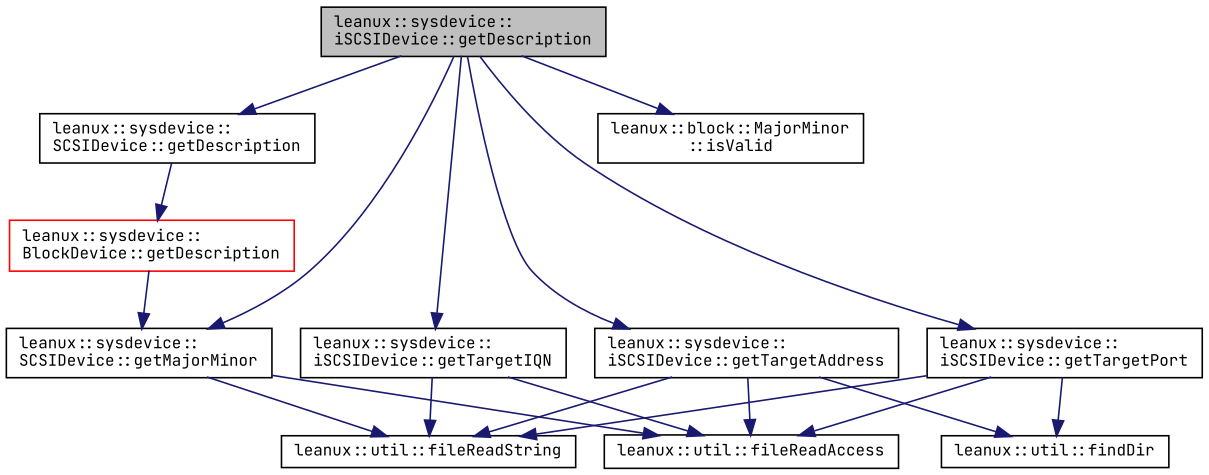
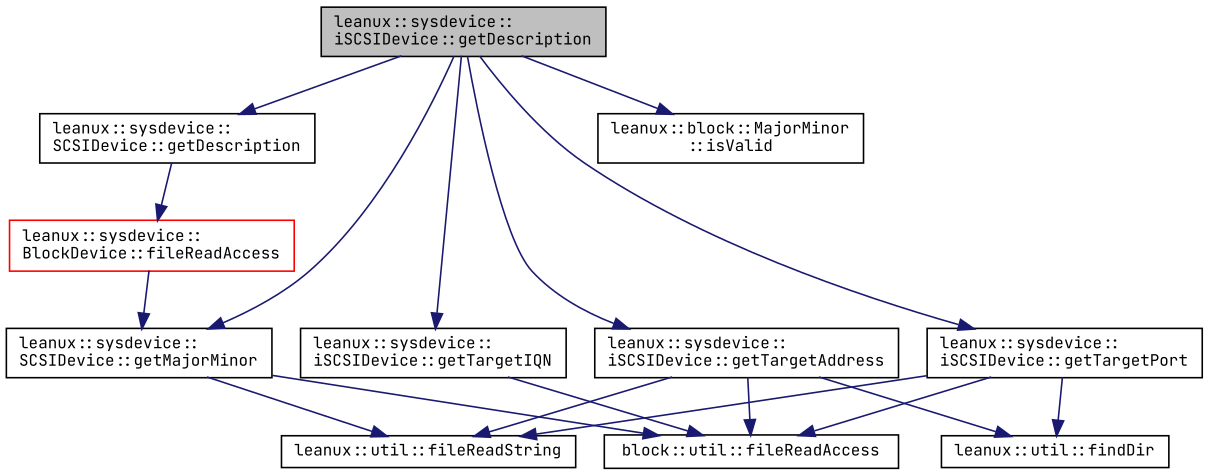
node "leanux::sysdevice:: BlockDevice::getDescription": label "leanux::sysdevice:: BlockDevice::getDescription" -> "leanux::sysdevice:: BlockDevice::fileReadAccess"
edge "leanux::sysdevice:: iSCSIDevice::getTargetIQN" -> "leanux::util::fileReadString": removed
node "leanux::util::fileReadAccess": label "leanux::util::fileReadAccess" -> "block::util::fileReadAccess"
